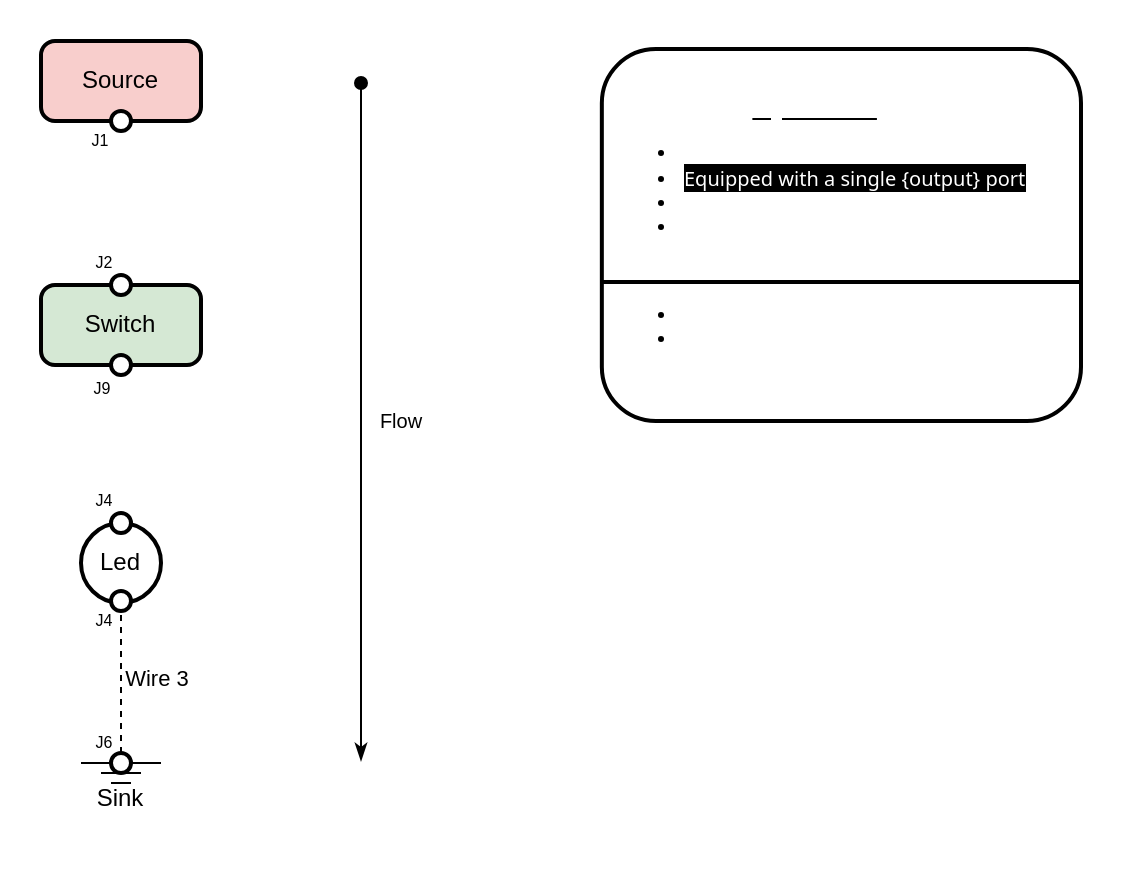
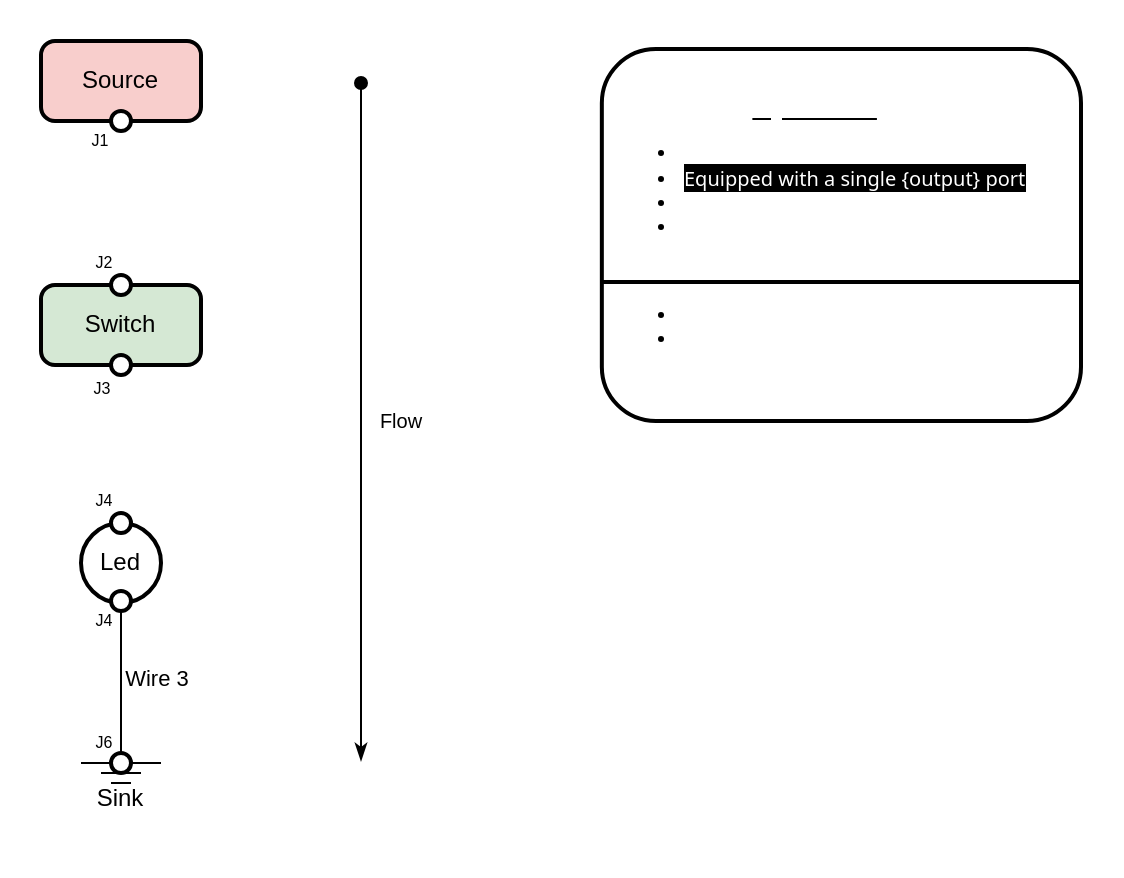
node "J9": label "J9" -> "J3"
edge "Led" -- "Sink": style dashed -> solid
